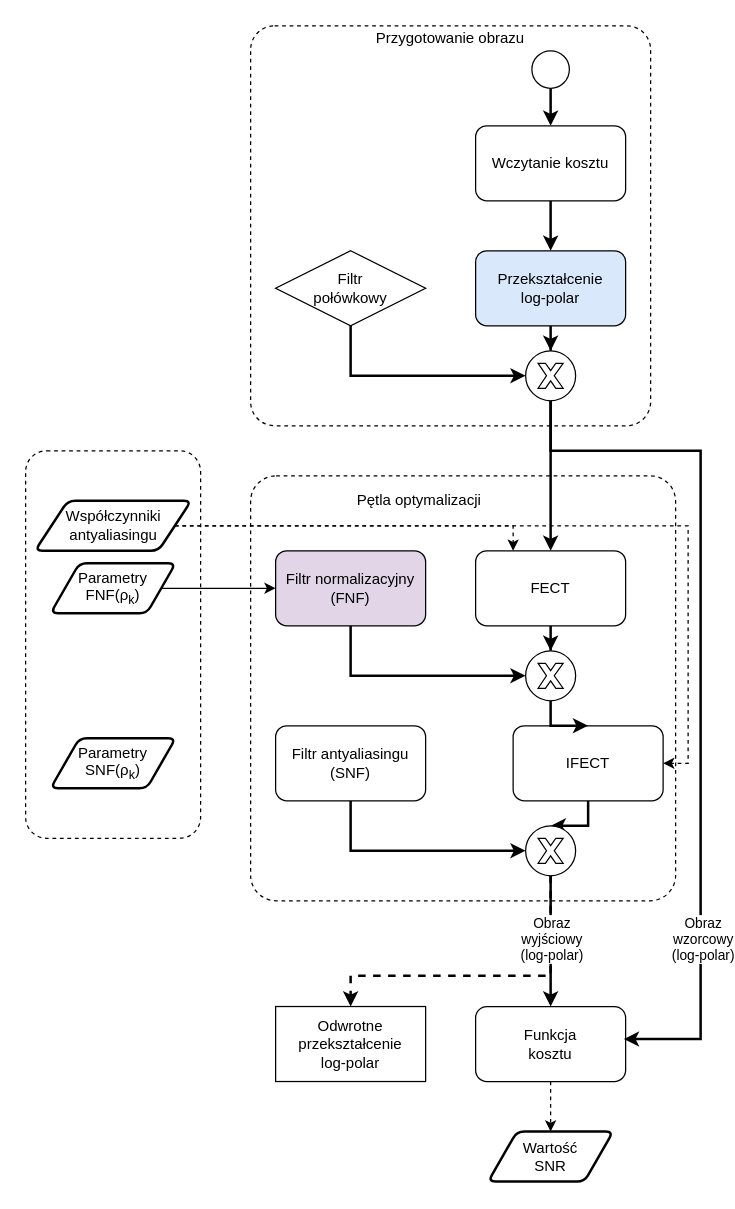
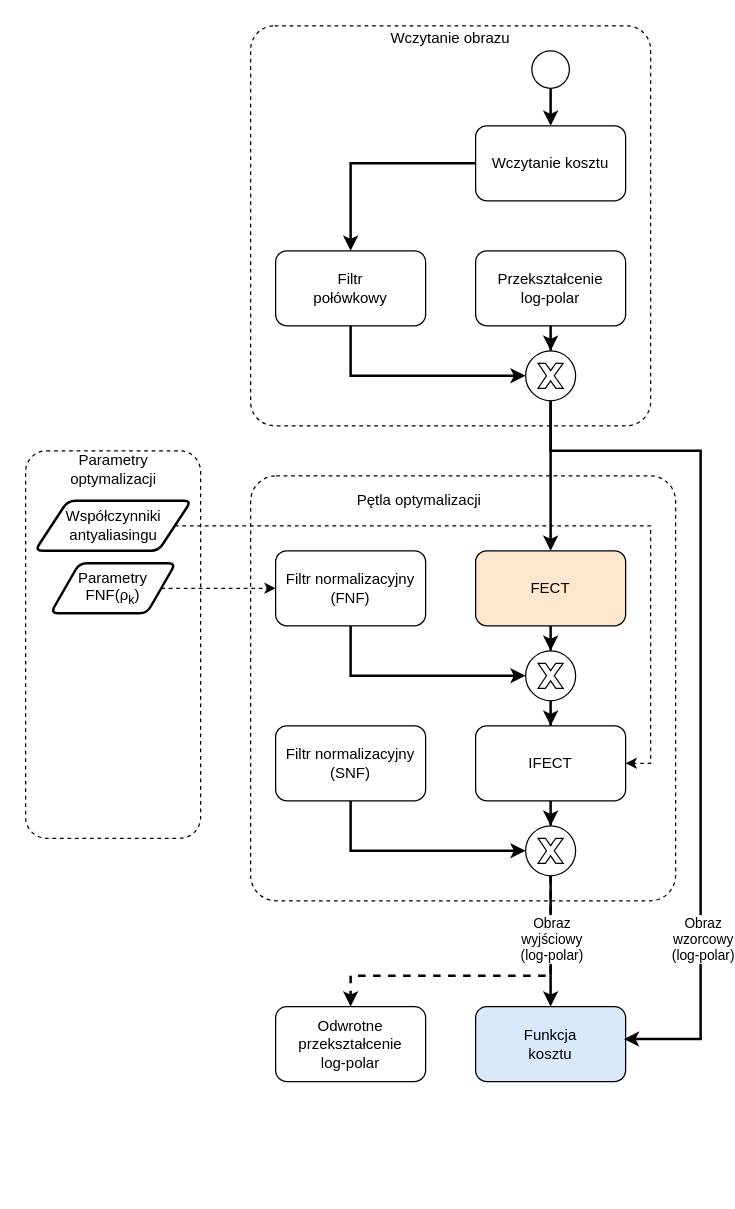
node "Przygotowanie obrazu": label "Przygotowanie obrazu" -> "Wczytanie obrazu"
edge "Wczytanie kosztu" -> "Przekształcenie log-polar": now "Wczytanie kosztu" -> "Filtr połówkowy"
node "Filtr połówkowy": shape diamond -> rounded rectangle
node "Przekształcenie log-polar": fillcolor #dae8fc -> #ffffff
node "Parametry optymalizacji": added
edge "Współczynniki antyaliasingu" -> "FECT": removed
edge "Parametry FNF(ρk)" -> "Filtr normalizacyjny (FNF)": style solid -> dashed
node "Filtr normalizacyjny (FNF)": fillcolor #e1d5e7 -> #ffffff
node "FECT": fillcolor #ffffff -> #ffe6cc
node "Parametry SNF(ρk)": removed
node "Filtr antyaliasingu (SNF)": label "Filtr antyaliasingu (SNF)" -> "Filtr normalizacyjny (SNF)"
node "IFECT": moved (588, 763) -> (551, 763)
node "Odwrotne przekształcenie log-polar": shape rectangle -> rounded rectangle
node "Funkcja kosztu": fillcolor #ffffff -> #dae8fc
edge "Funkcja kosztu" -> "Wartość SNR": removed
node "Wartość SNR": removed
